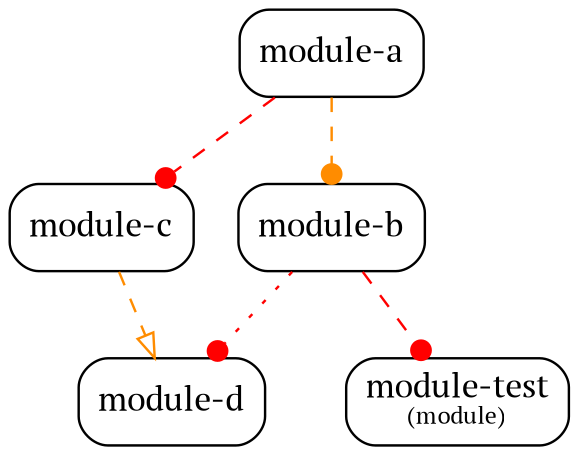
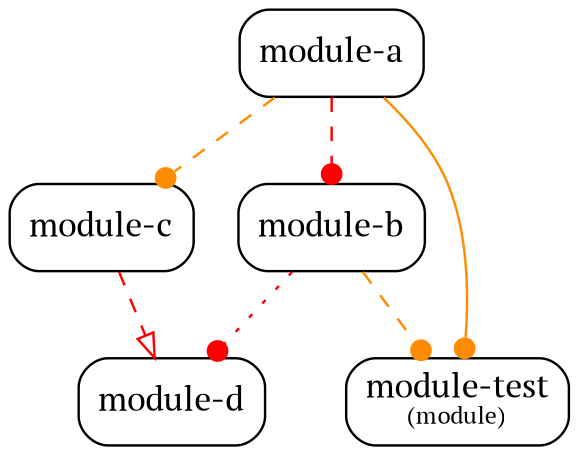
edge "module-a" -> "module-b": color darkorange -> red
edge "module-a" -> "module-c": color red -> darkorange
edge "module-a" -> "module-test": added
edge "module-c" -> "module-d": color darkorange -> red
edge "module-b" -> "module-test": color red -> darkorange
